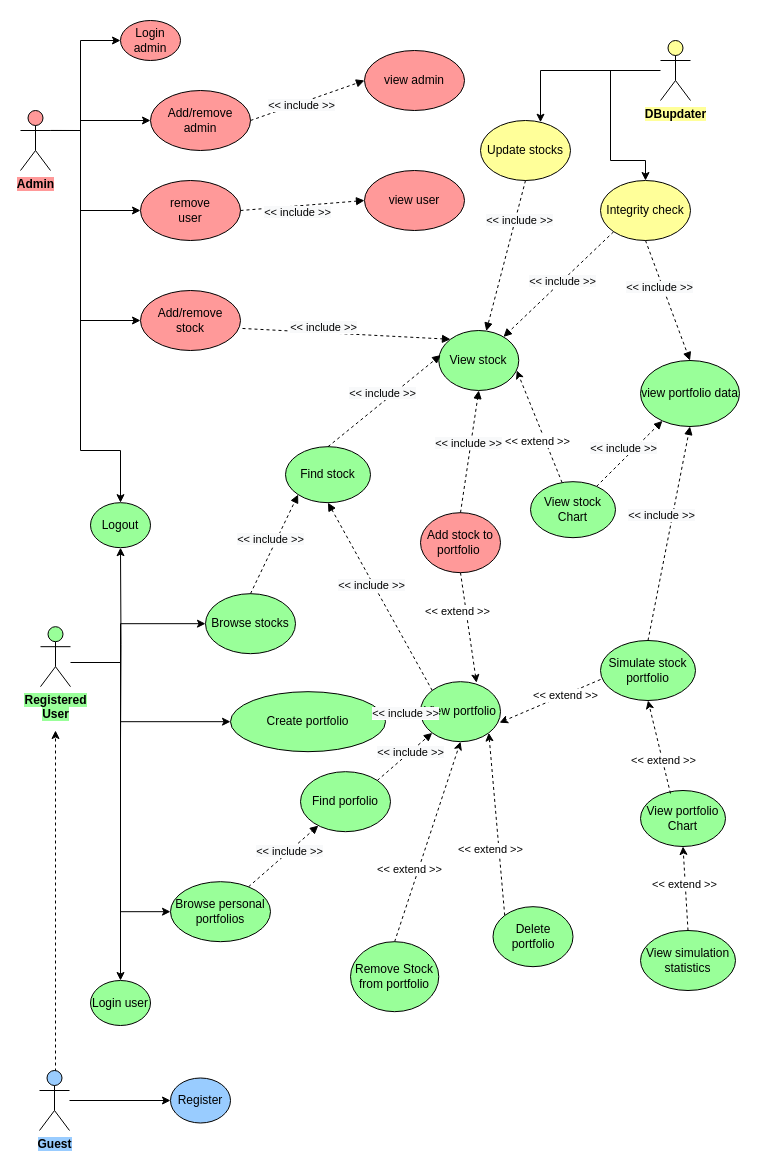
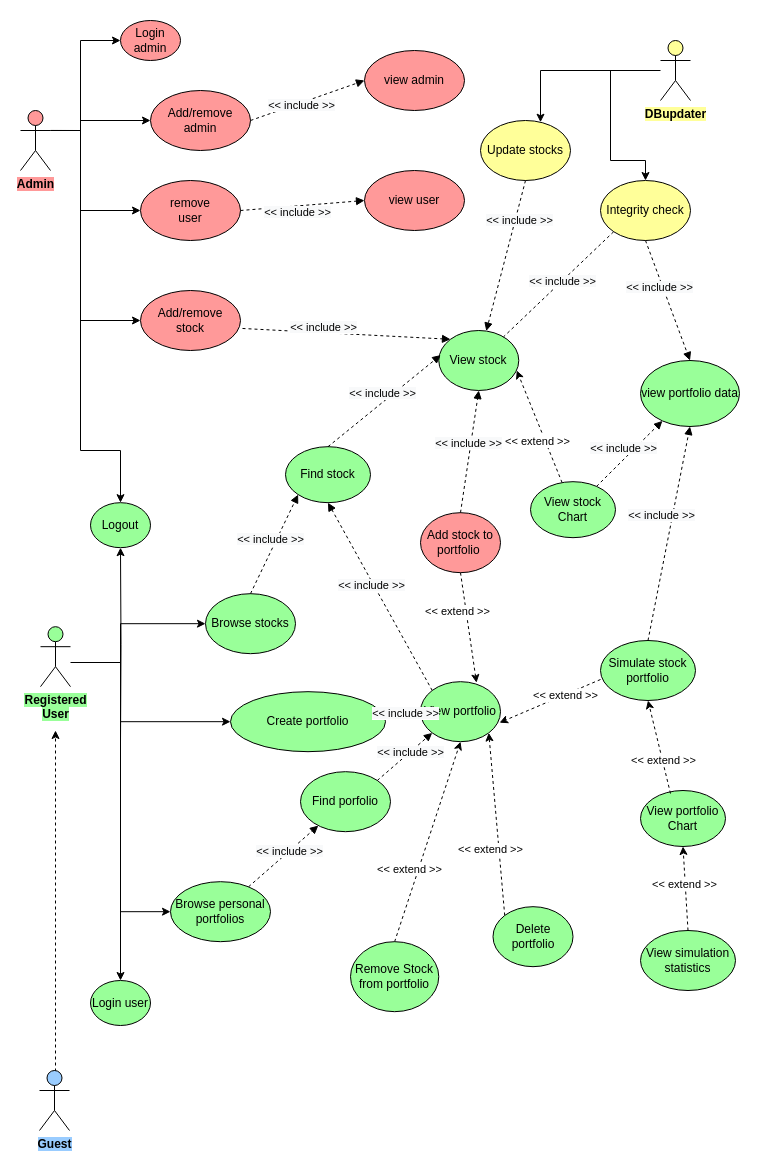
edge "Integrity check" -> "View stock": arrowhead block -> none
edge "Guest" -> "Register": removed
node "Register": removed
